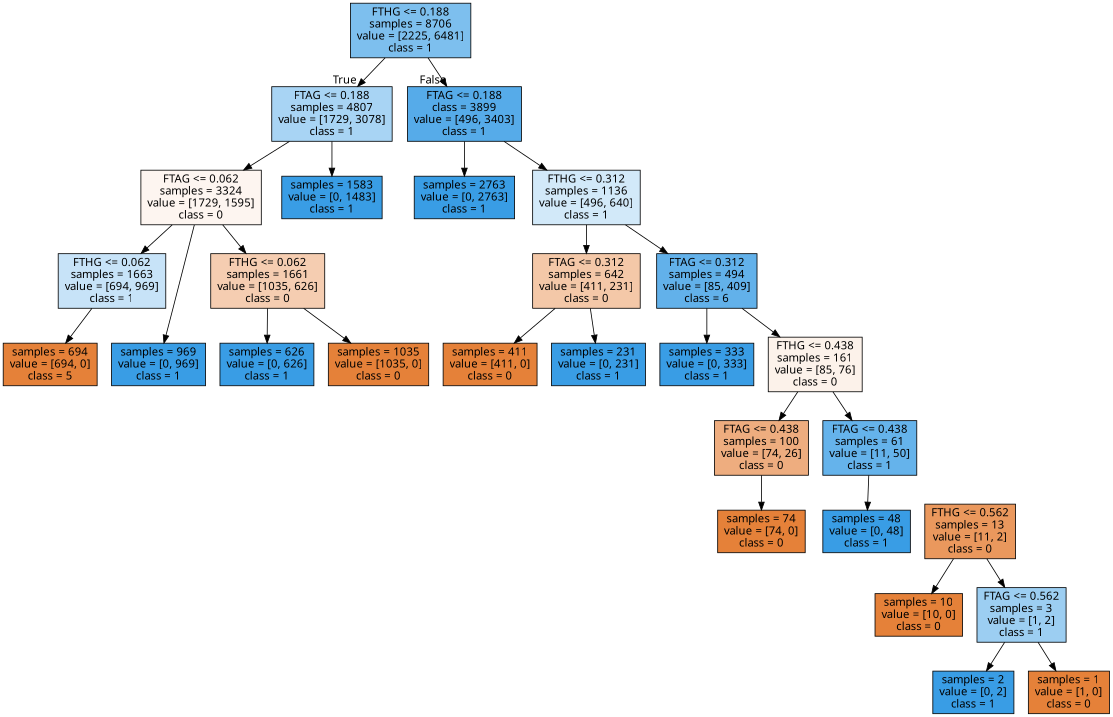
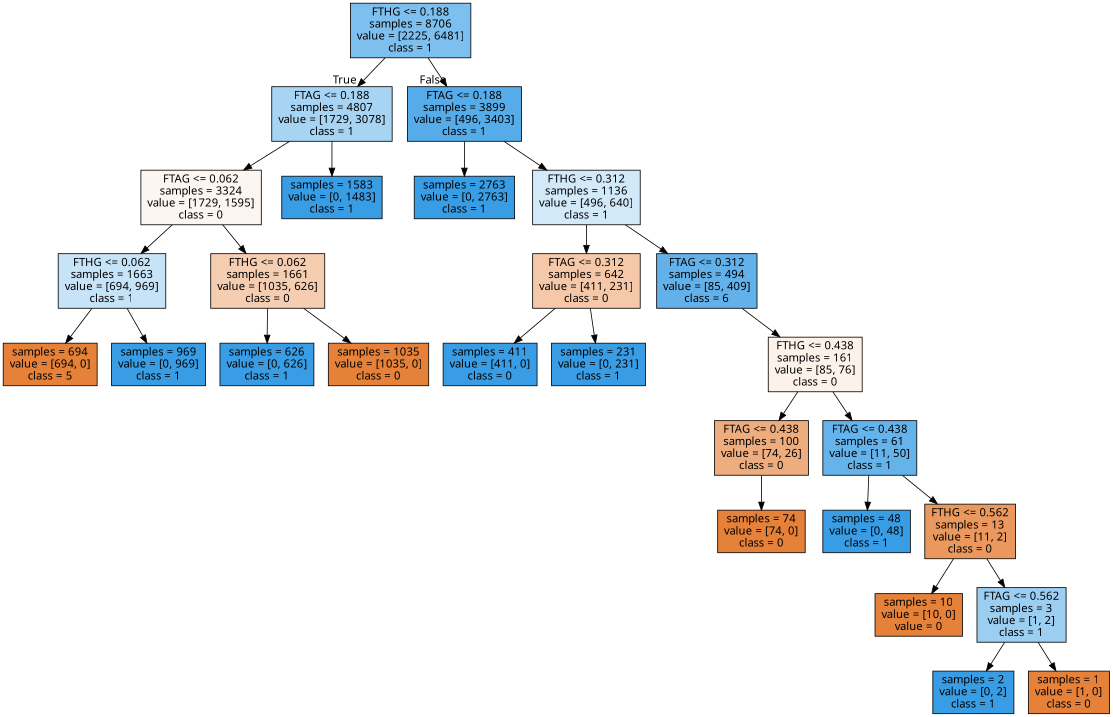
node "FTAG <= 0.188 class = 3899 value = [496, 3403] class = 1": label "FTAG <= 0.188 class = 3899 value = [496, 3403] class = 1" -> "FTAG <= 0.188 samples = 3899 value = [496, 3403] class = 1"
edge "FTAG <= 0.062 samples = 3324 value = [1729, 1595] class = 0" -> "samples = 969 value = [0, 969] class = 1": now "FTHG <= 0.062 samples = 1663 value = [694, 969] class = 1" -> "samples = 969 value = [0, 969] class = 1"
node "samples = 411 value = [411, 0] class = 0": fillcolor #e58139 -> #399de5
node "samples = 333 value = [0, 333] class = 1": removed
edge "FTAG <= 0.438 samples = 61 value = [11, 50] class = 1" -> "FTHG <= 0.562 samples = 13 value = [11, 2] class = 0": added
node "samples = 10 value = [10, 0] class = 0": label "samples = 10 value = [10, 0] class = 0" -> "samples = 10 value = [10, 0] value = 0"
